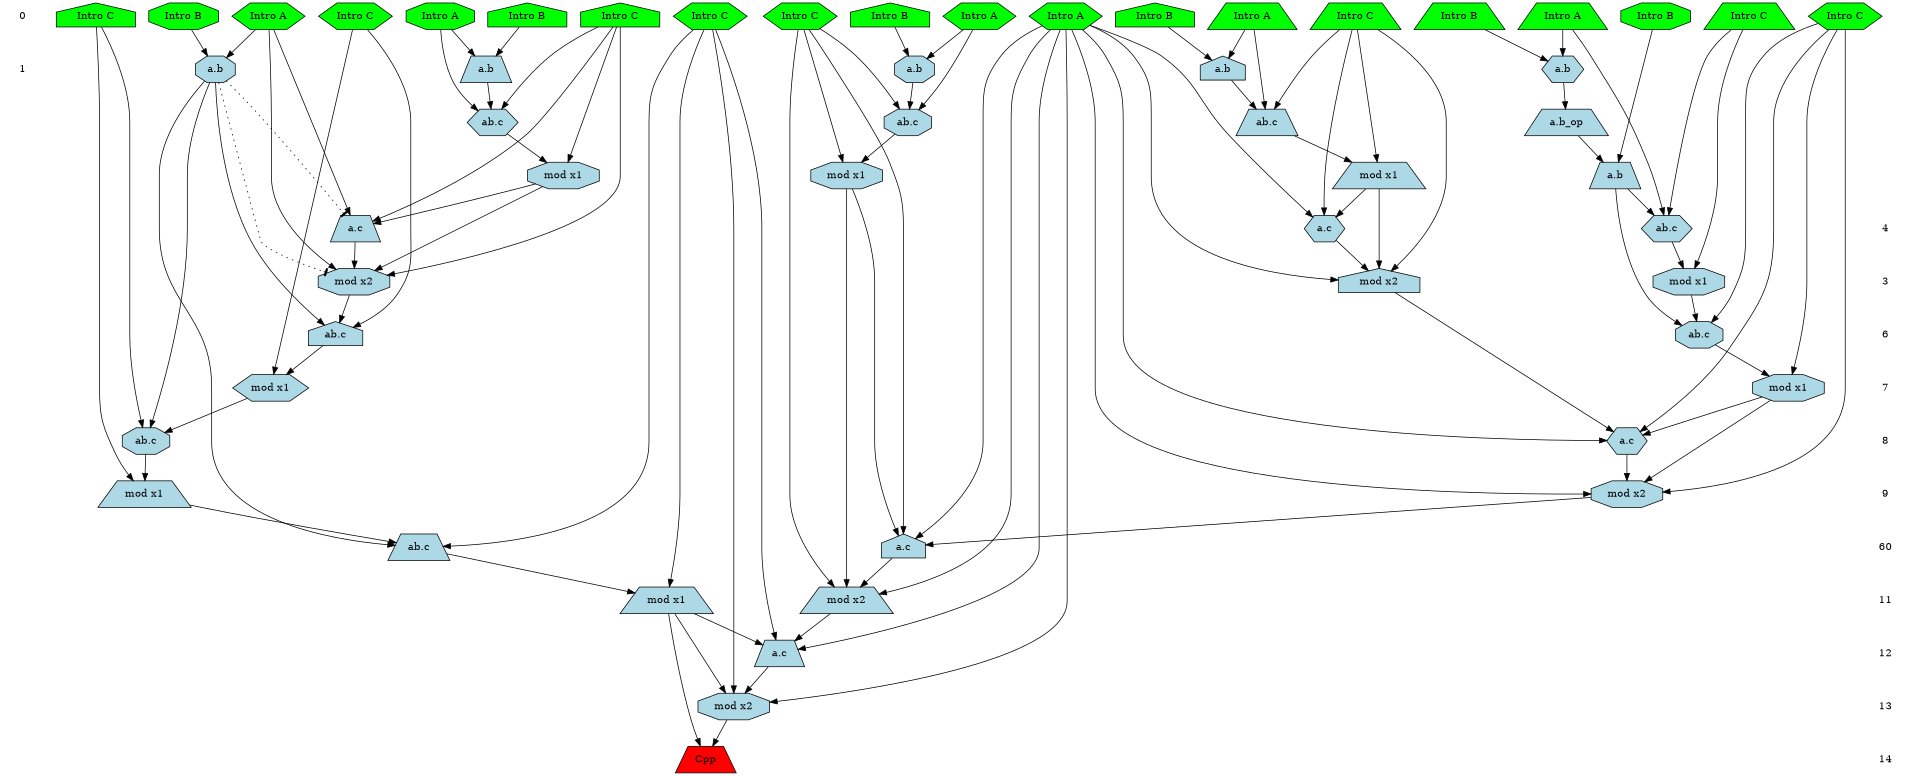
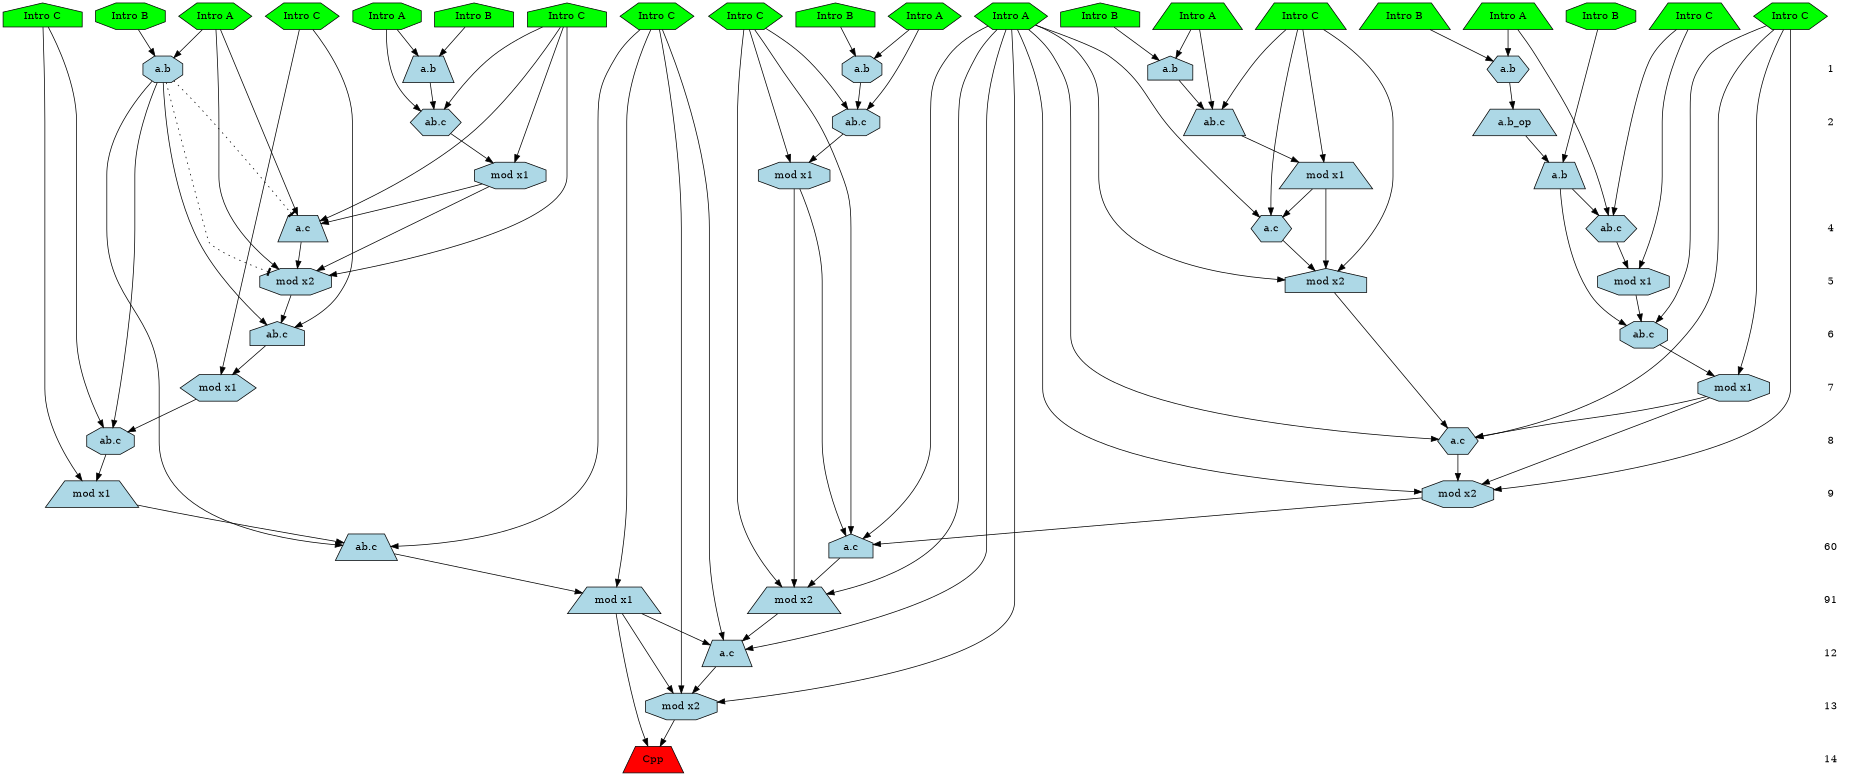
node "0": removed
node "2": added
node "3": label "3" -> "5"
node "11": label "11" -> "91"
